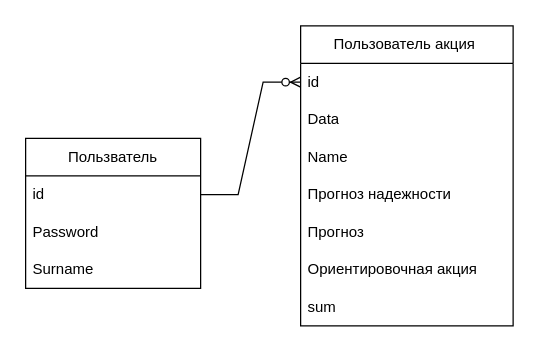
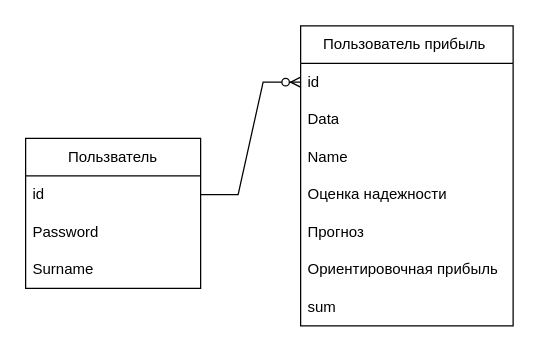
node "Пользователь акция": label "Пользователь акция" -> "Пользователь прибыль"
node "Прогноз надежности": label "Прогноз надежности" -> "Оценка надежности"
node "Ориентировочная акция": label "Ориентировочная акция" -> "Ориентировочная прибыль"
